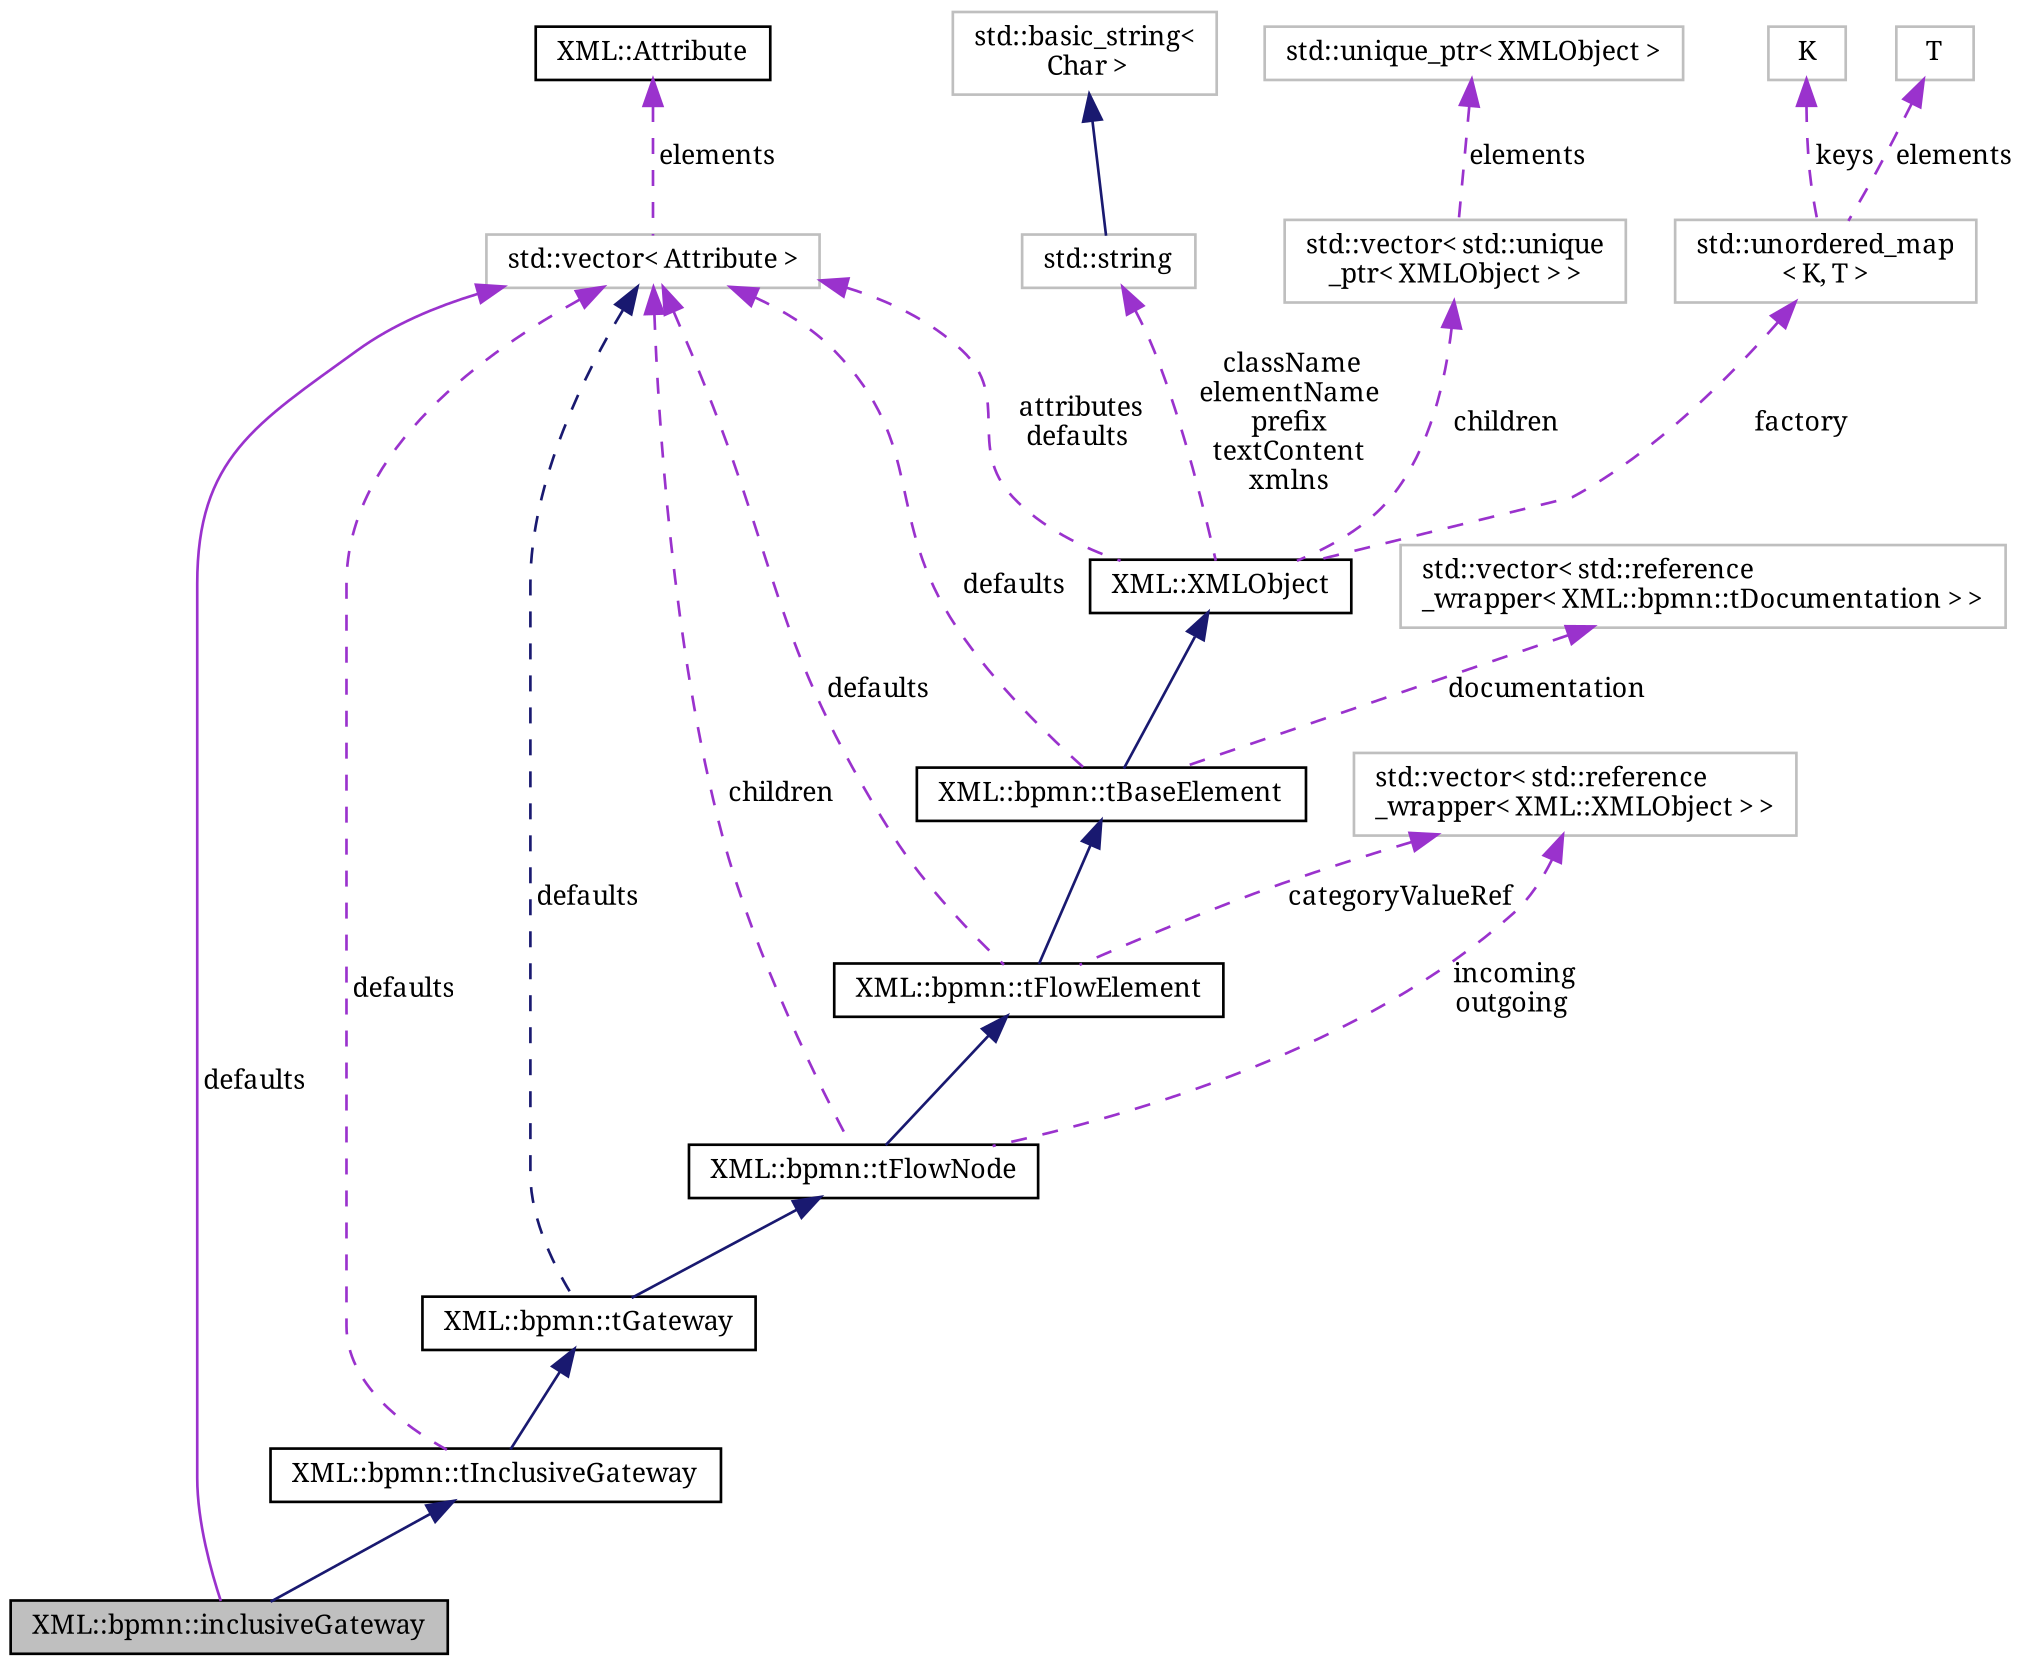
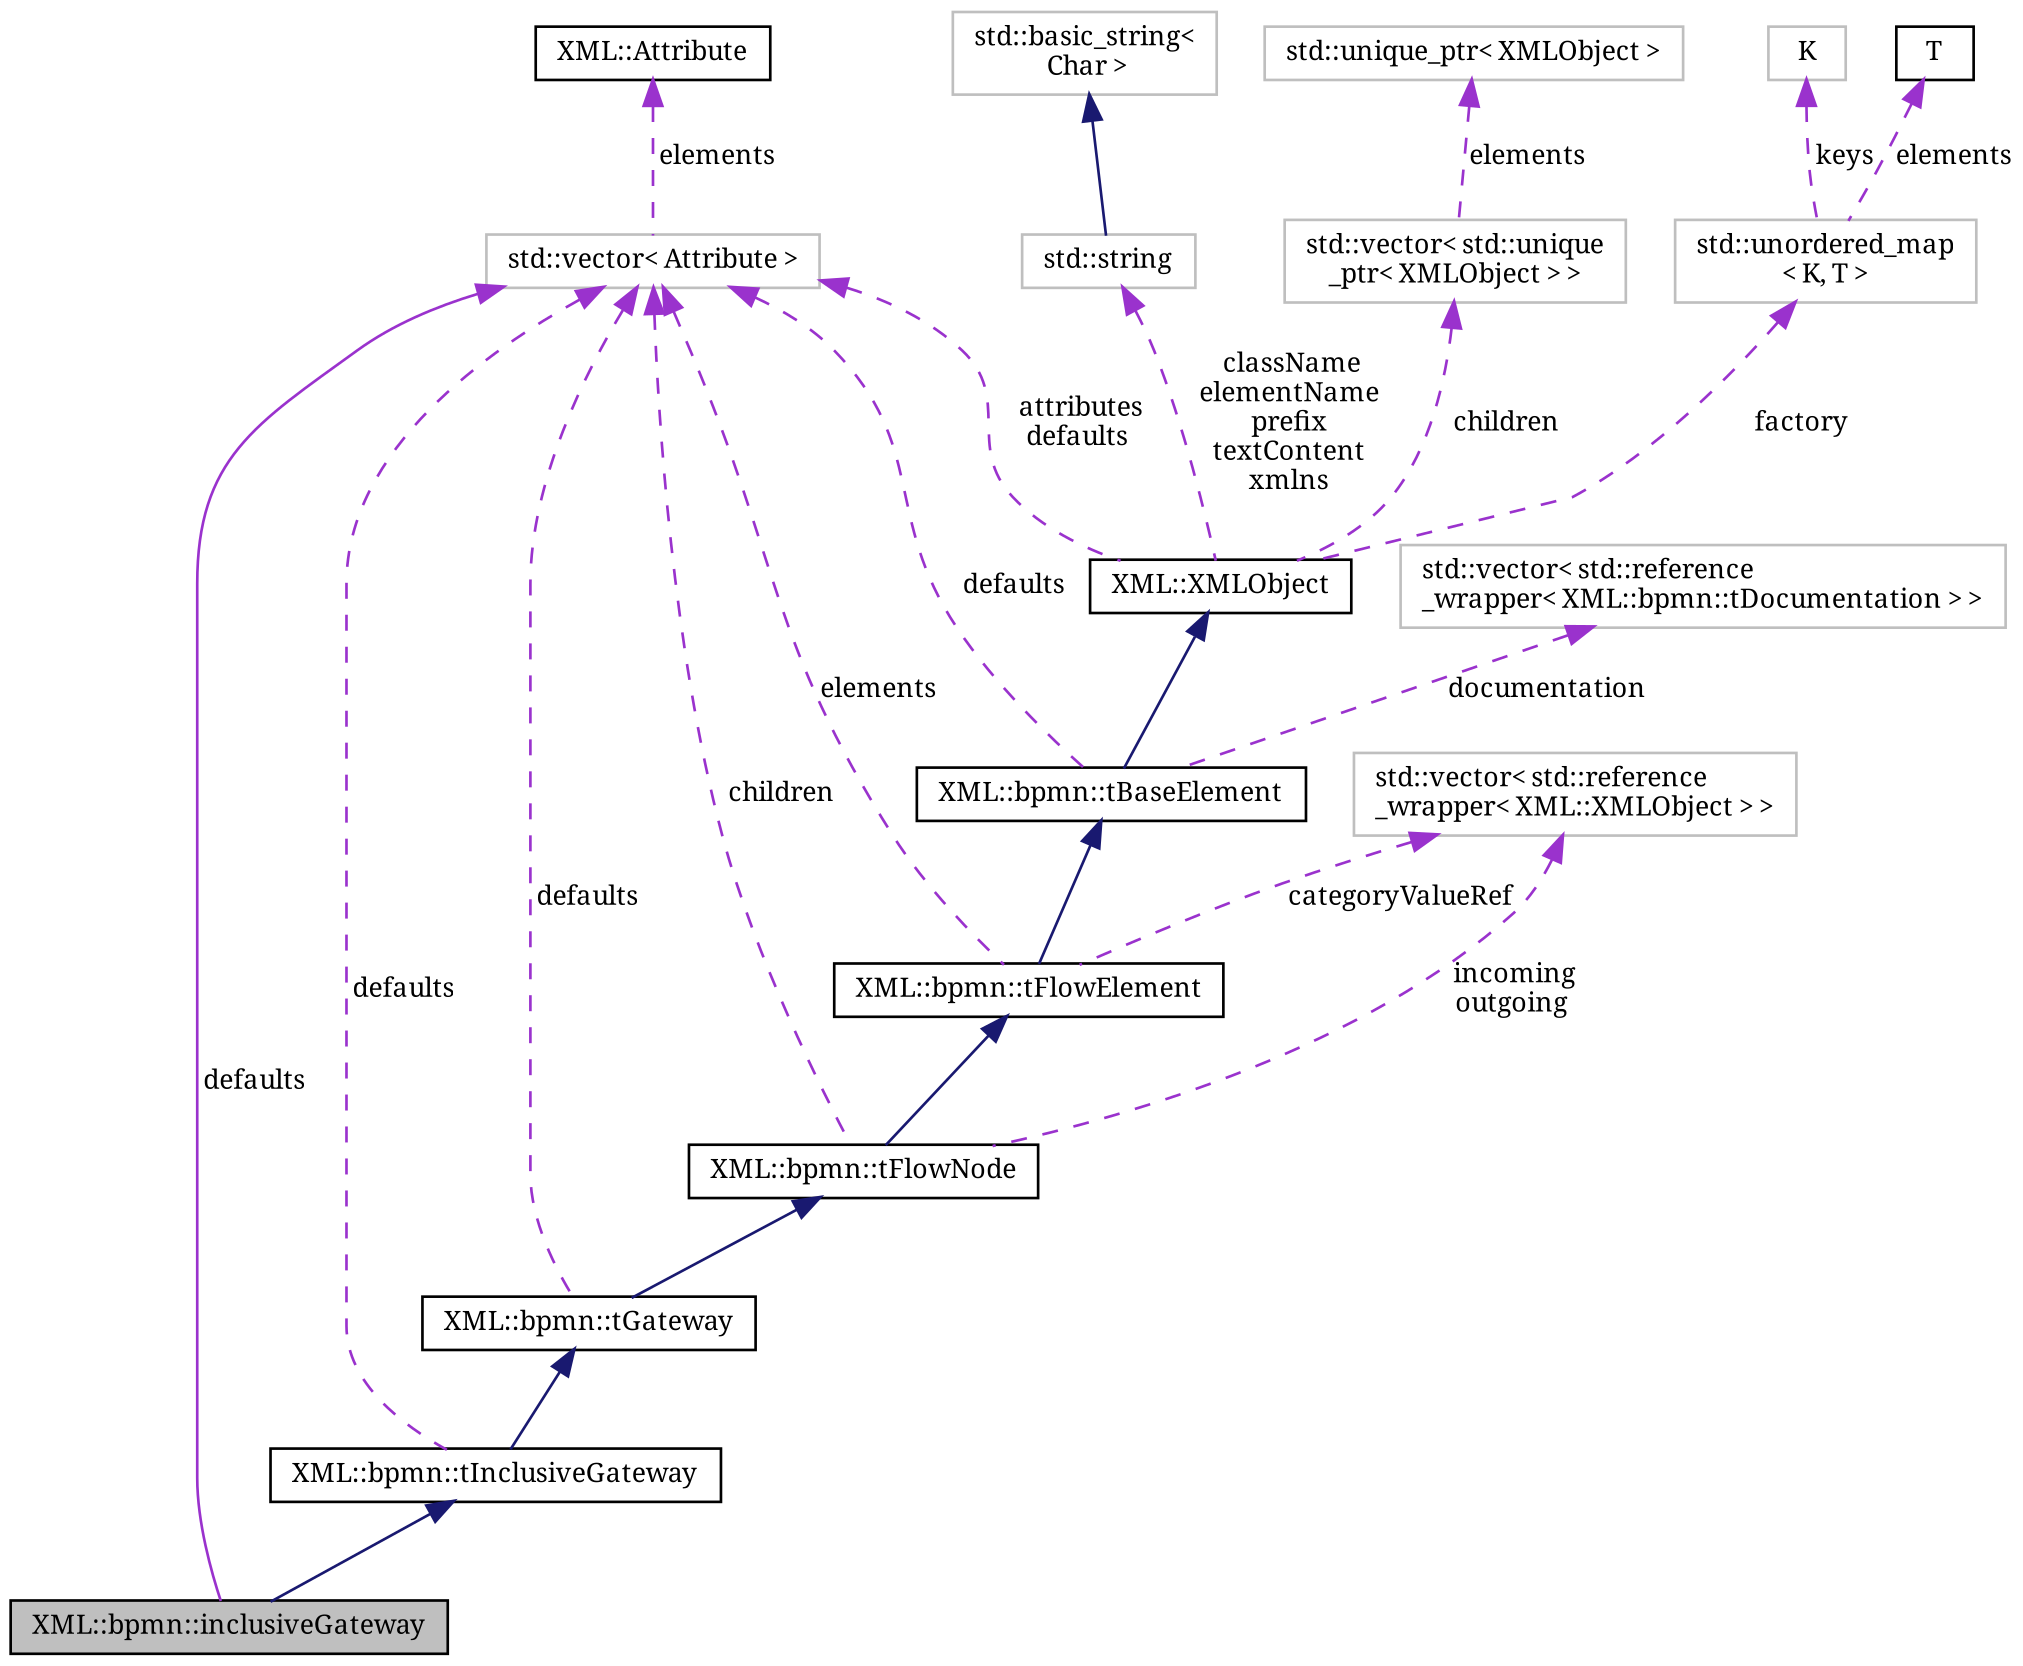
node "T": color grey75 -> black
edge "XML::bpmn::tFlowElement" -> "std::vector< Attribute >": label " defaults" -> " elements"
edge "XML::bpmn::tGateway" -> "std::vector< Attribute >": color midnightblue -> darkorchid3
